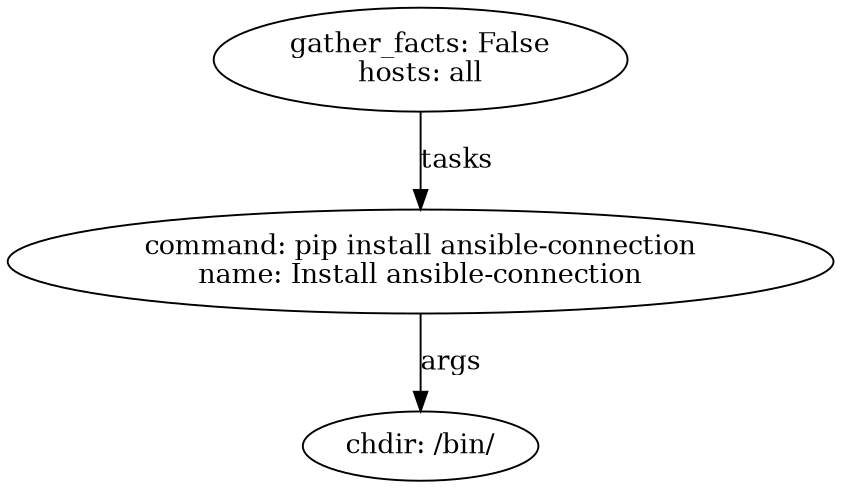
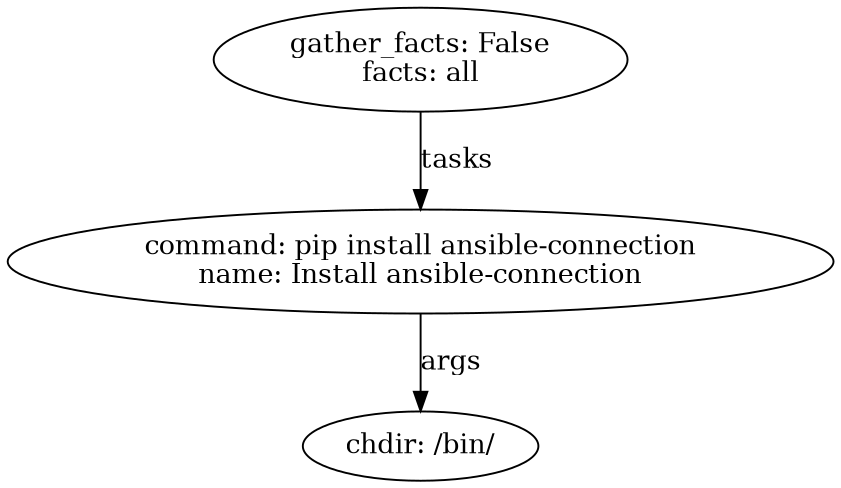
node "gather_facts: False hosts: all": label "gather_facts: False hosts: all" -> "gather_facts: False facts: all"
